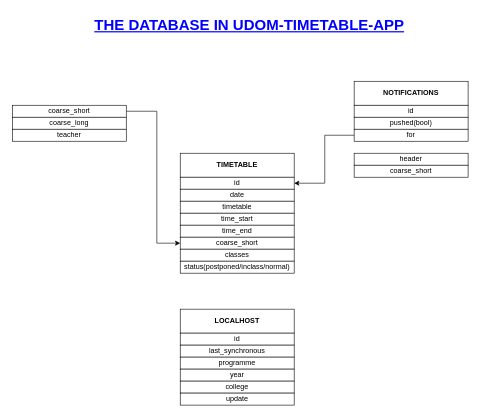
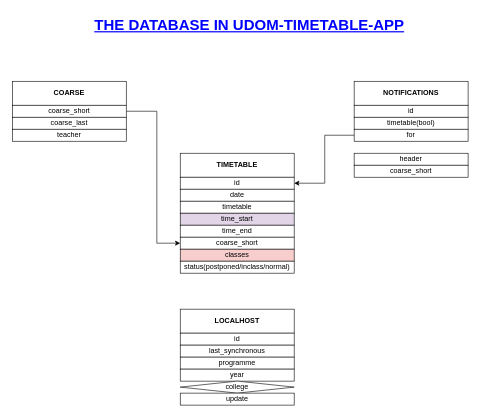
node "COARSE": added
node "coarse_long": label "coarse_long" -> "coarse_last"
node "pushed(bool)": label "pushed(bool)" -> "timetable(bool)"
node "time_start": fillcolor #ffffff -> #e1d5e7
node "classes": fillcolor #ffffff -> #f8cecc
node "college": shape rectangle -> diamond
